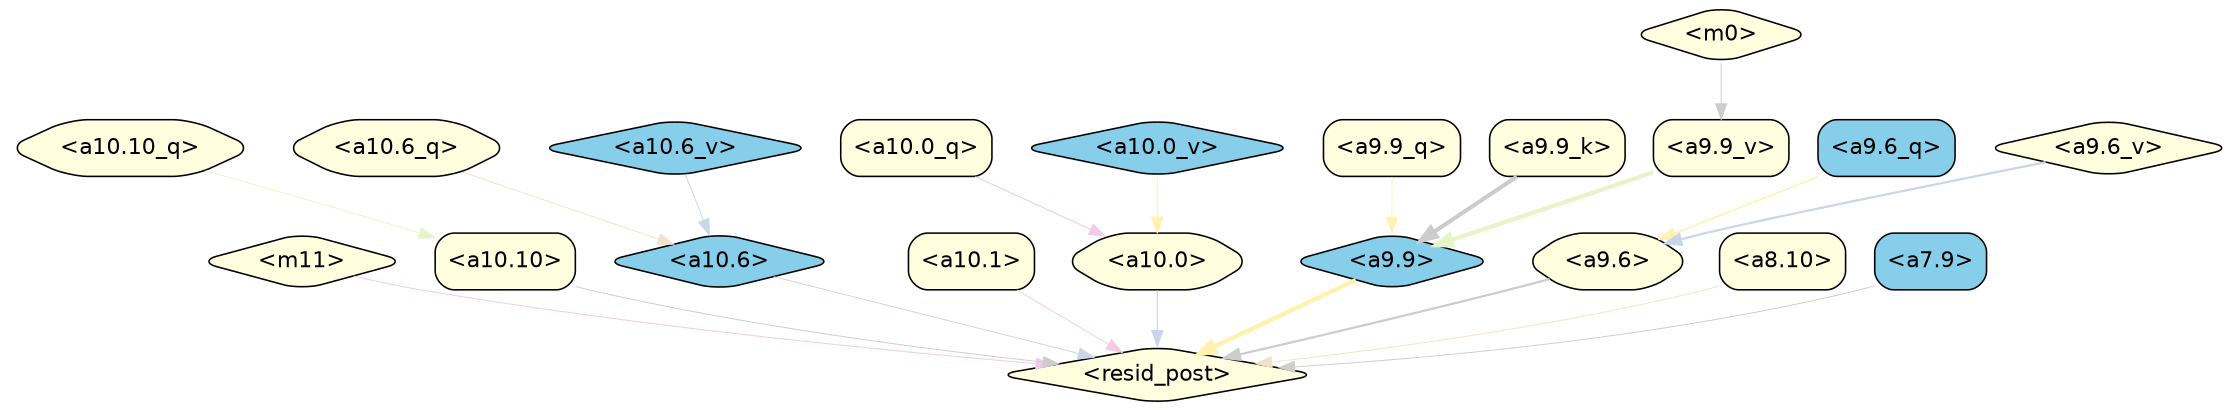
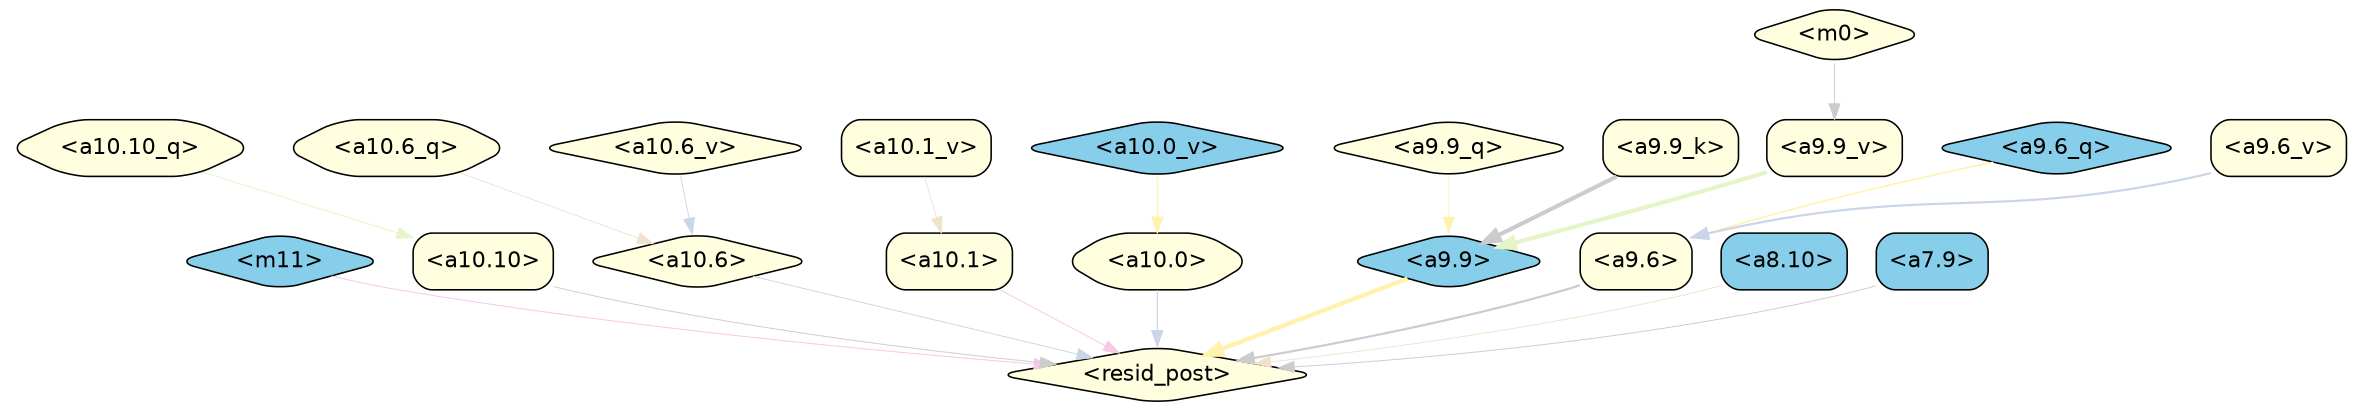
node "<a10.6_v>": fillcolor skyblue -> lightyellow
node "<a10.1_v>": added
node "<a10.0_q>": removed
node "<a9.9_q>": shape box -> diamond
node "<a9.6_q>": shape box -> diamond
node "<a9.6_v>": shape diamond -> box
node "<m11>": fillcolor lightyellow -> skyblue
node "<a10.6>": fillcolor skyblue -> lightyellow
node "<a9.6>": shape hexagon -> box
node "<a8.10>": fillcolor lightyellow -> skyblue
